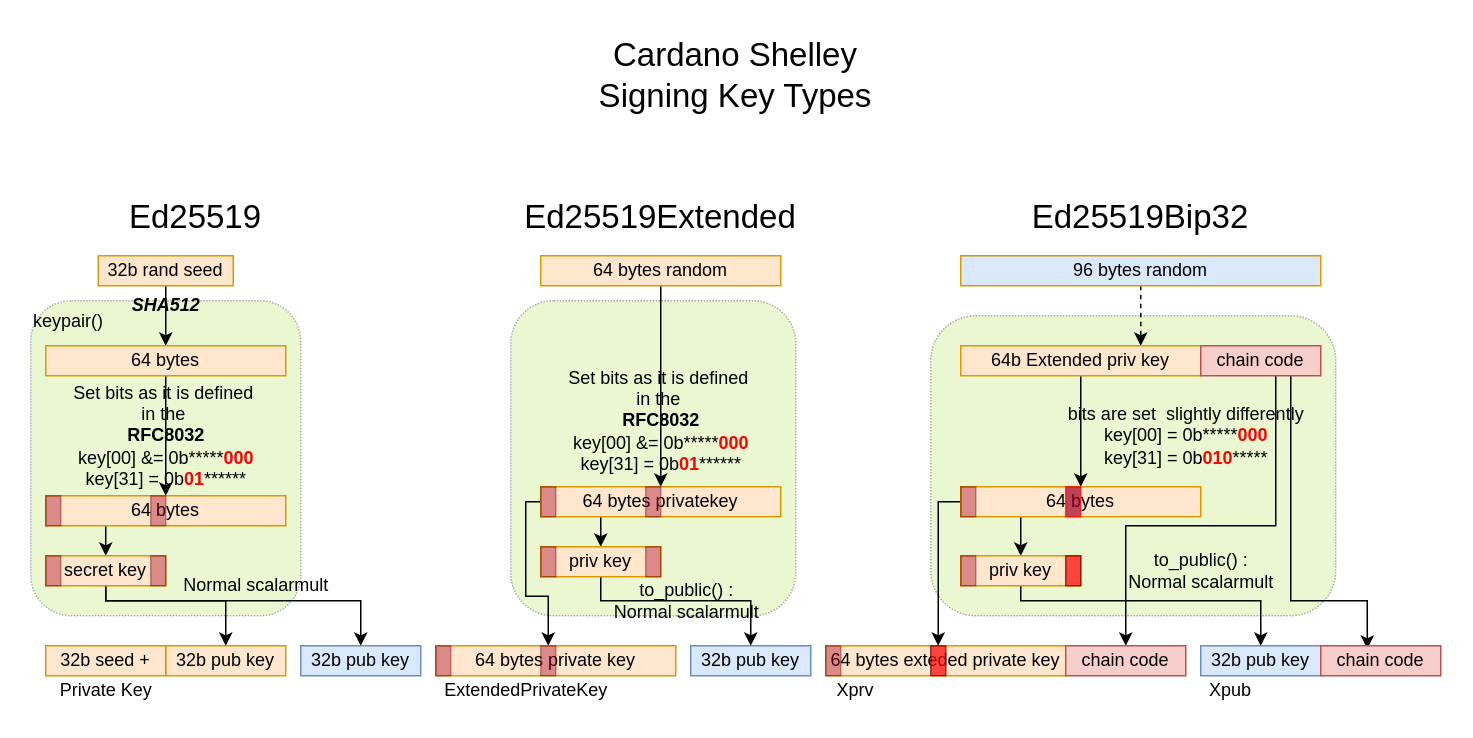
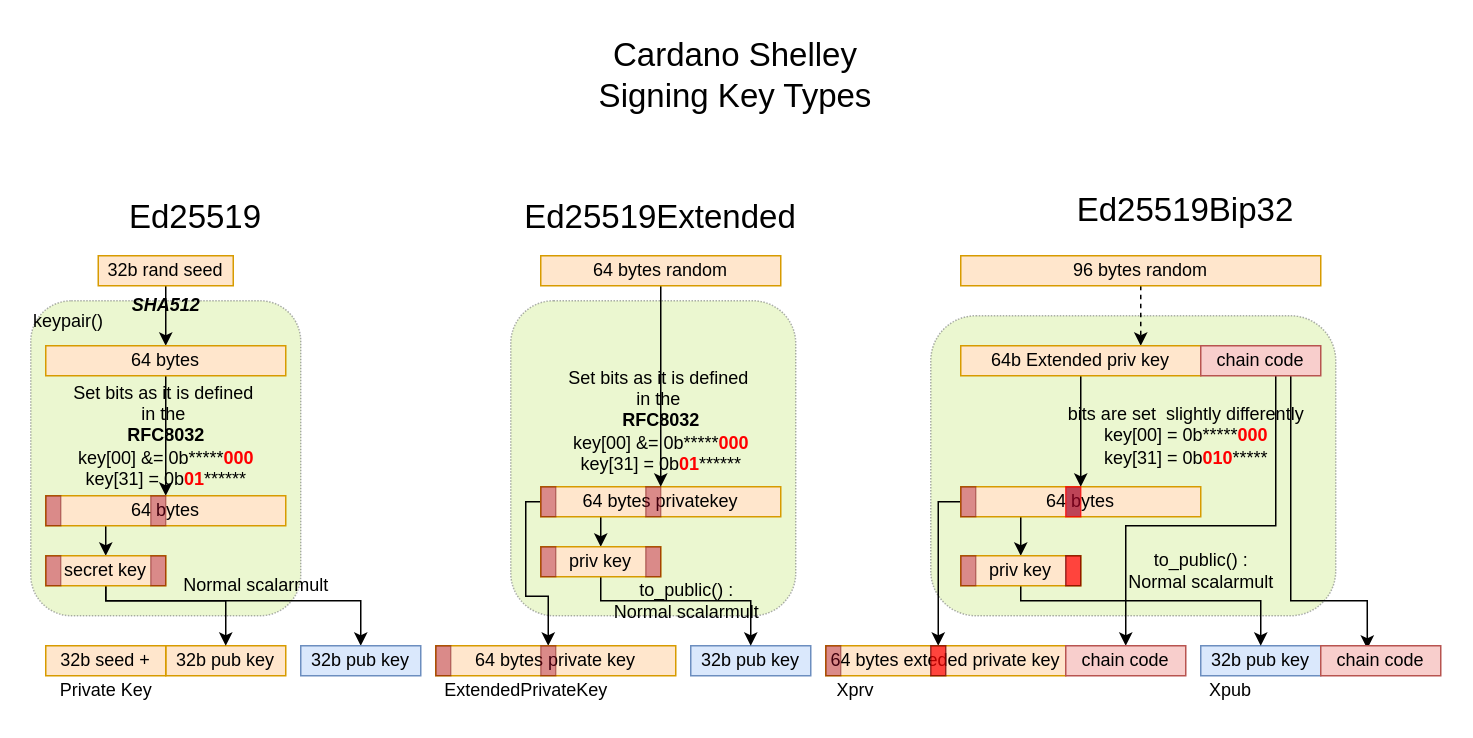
node "Ed25519Bip32": moved (1141, 218) -> (1186, 211)
node "96 bytes random": fillcolor #dae8fc -> #ffe6cc
